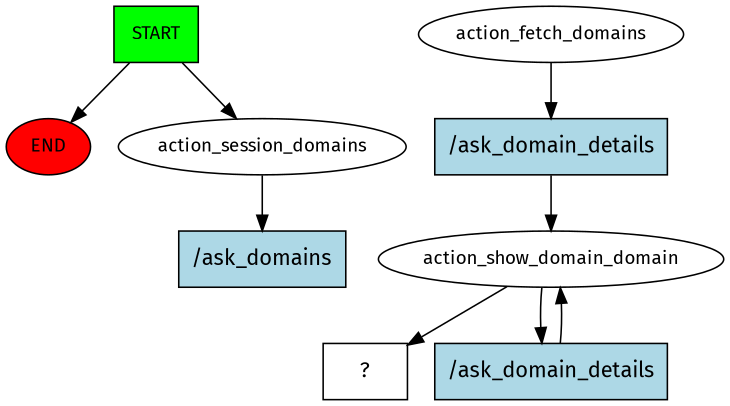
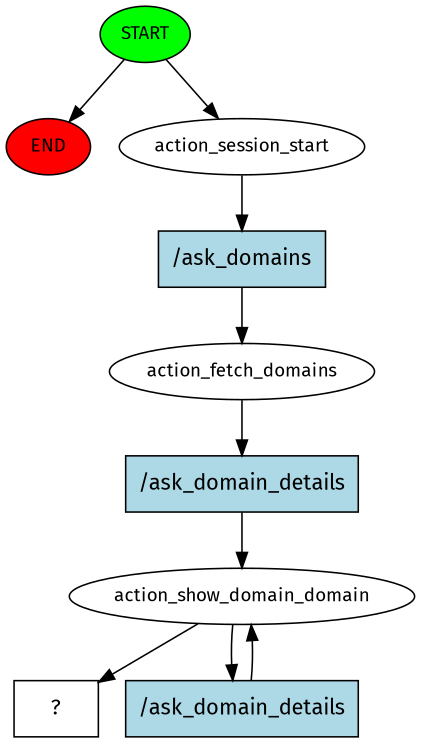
node "START": shape box -> ellipse
node "action_session_domains": label "action_session_domains" -> "action_session_start"
edge "/ask_domains" -> "action_fetch_domains": added
